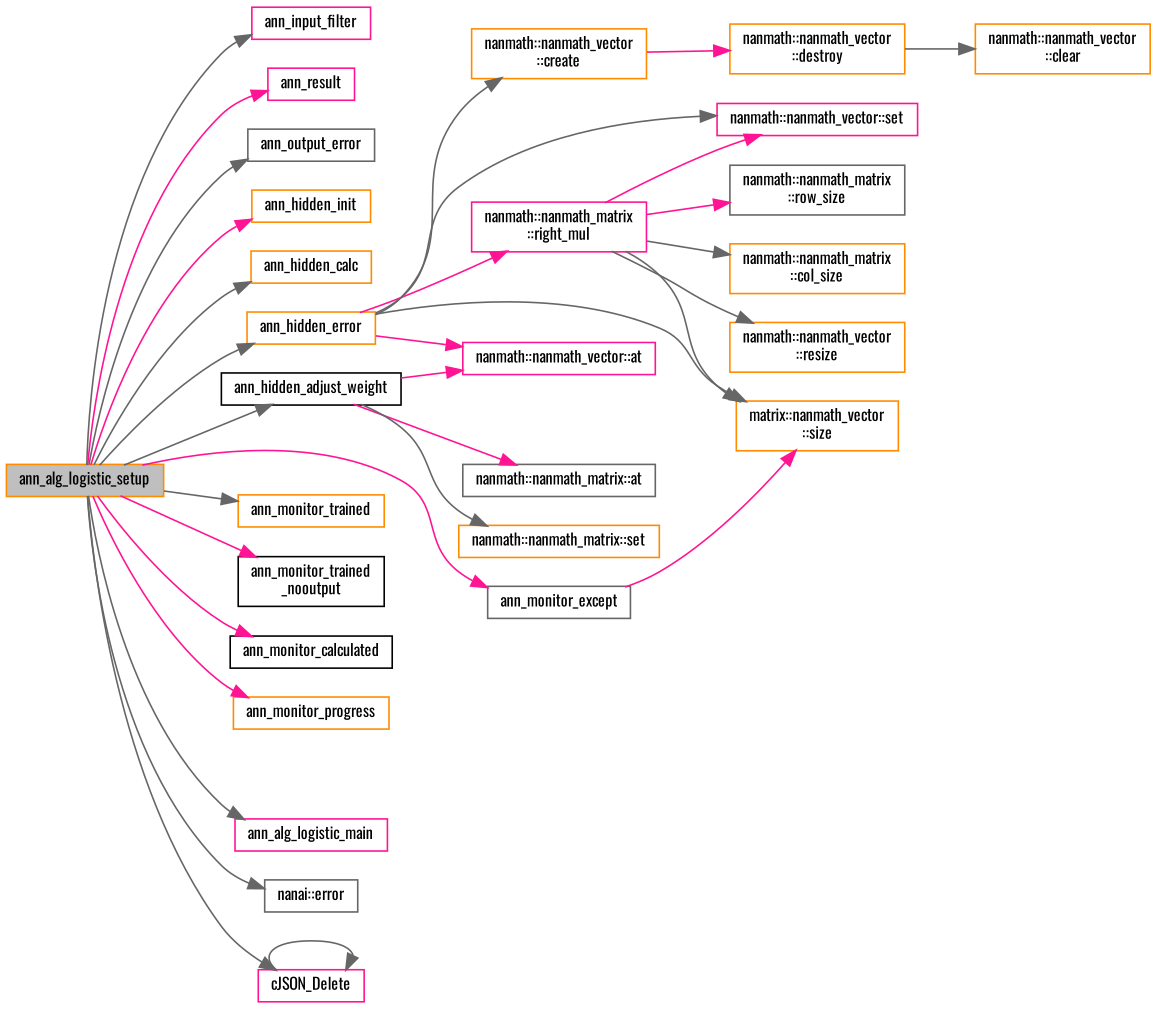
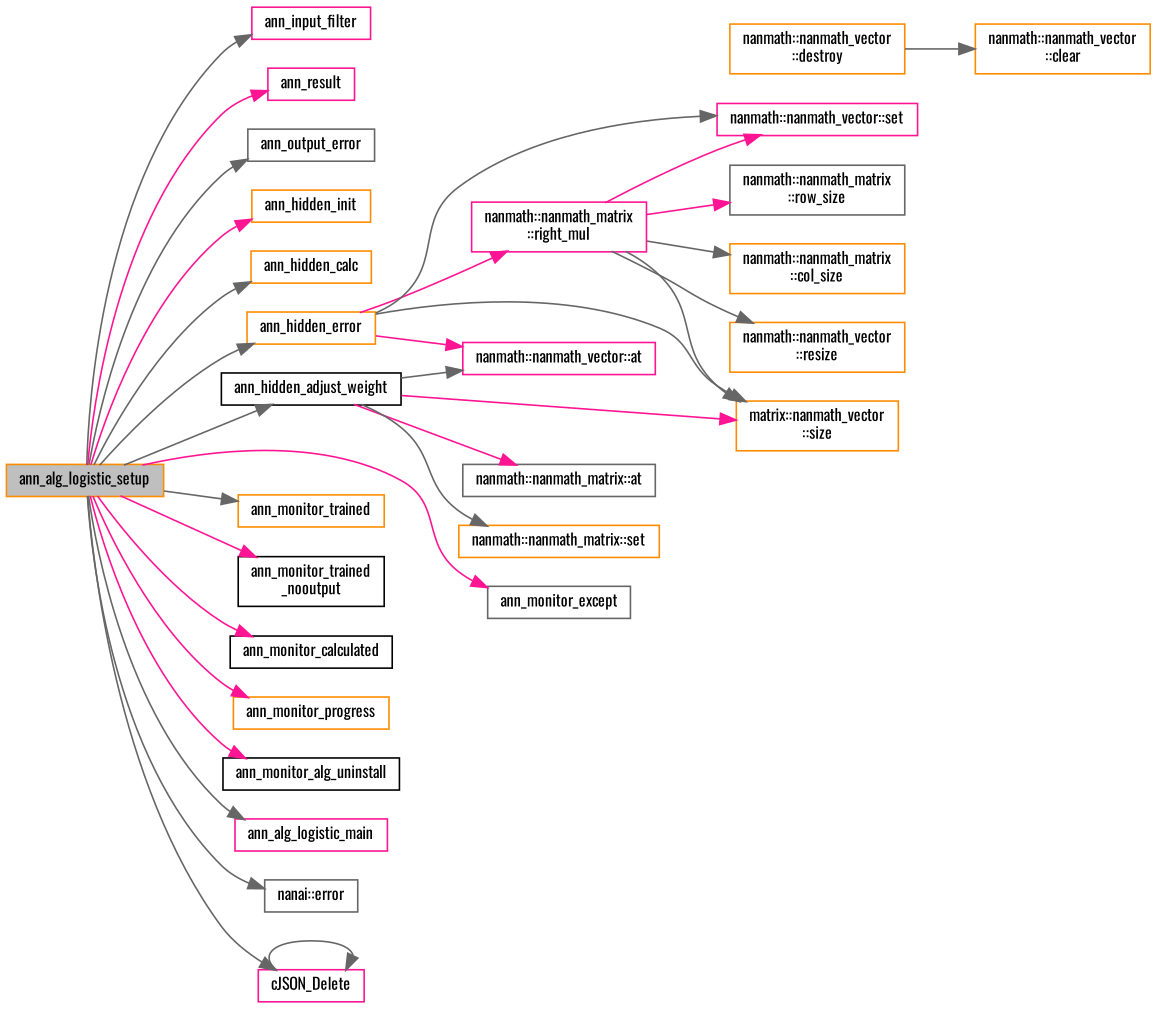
node "nanmath::nanmath_vector ::create": removed
edge "ann_hidden_adjust_weight" -> "nanmath::nanmath_vector::at": color deeppink -> gray40
edge "ann_monitor_except" -> "matrix::nanmath_vector ::size": now "ann_hidden_adjust_weight" -> "matrix::nanmath_vector ::size"
node "ann_monitor_alg_uninstall": added
